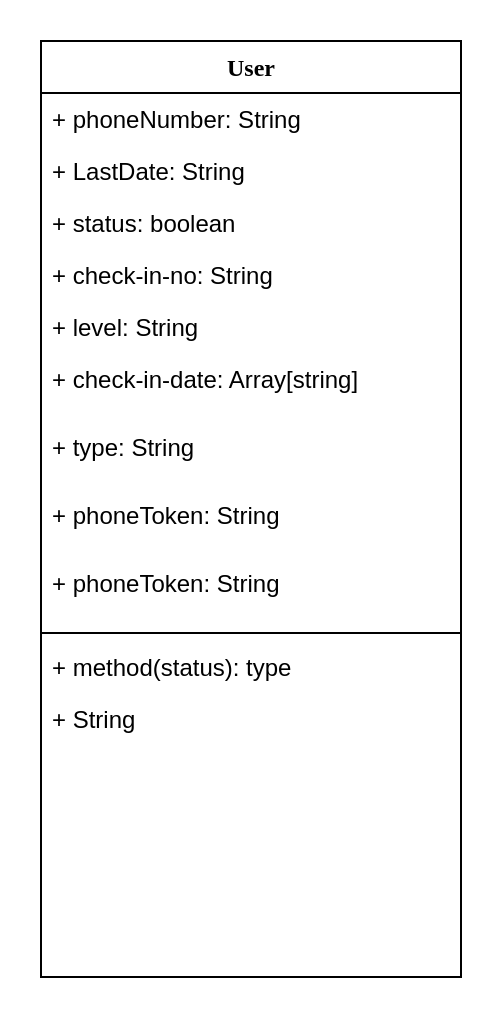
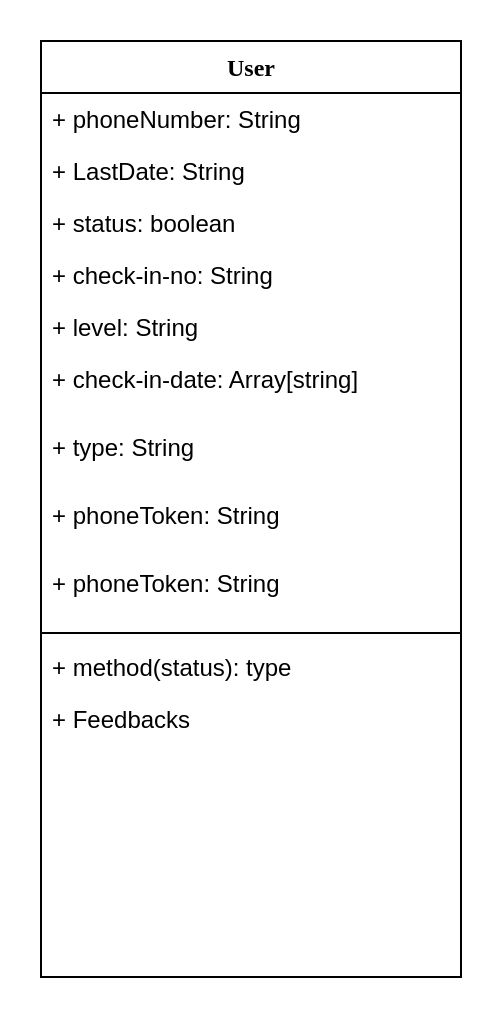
node "+ String": label "+ String" -> "+ Feedbacks"
